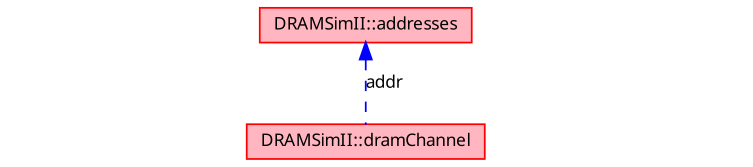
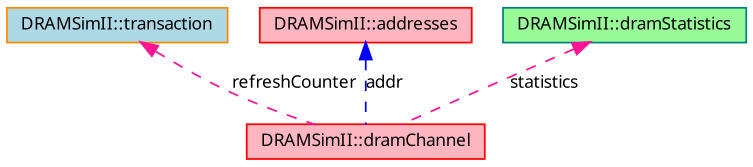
node "DRAMSimII::transaction": added
node "DRAMSimII::dramStatistics": added
